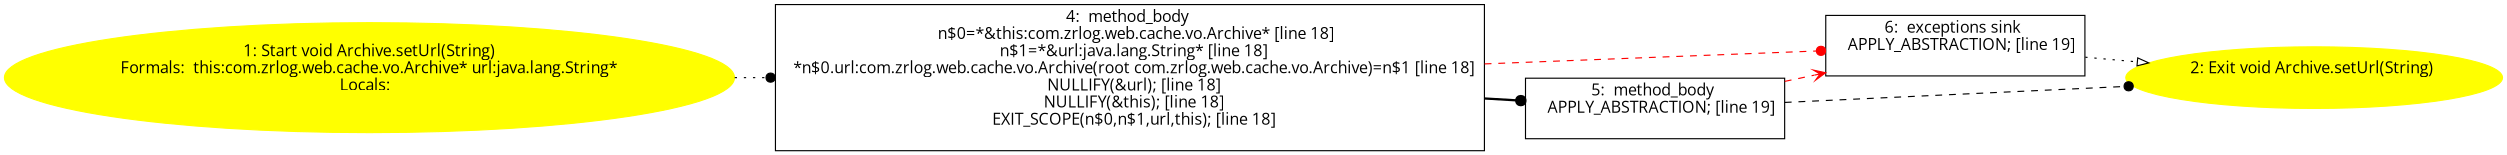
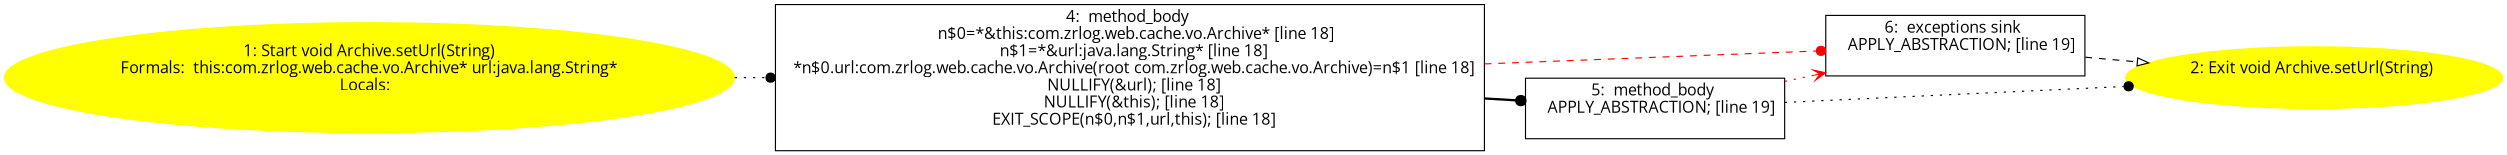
edge "6:  exceptions sink APPLY_ABSTRACTION; [line 19]" -> "2: Exit void Archive.setUrl(String)": style dotted -> dashed
edge "5:  method_body APPLY_ABSTRACTION; [line 19]" -> "6:  exceptions sink APPLY_ABSTRACTION; [line 19]": style dashed -> dotted
edge "5:  method_body APPLY_ABSTRACTION; [line 19]" -> "2: Exit void Archive.setUrl(String)": style dashed -> dotted
